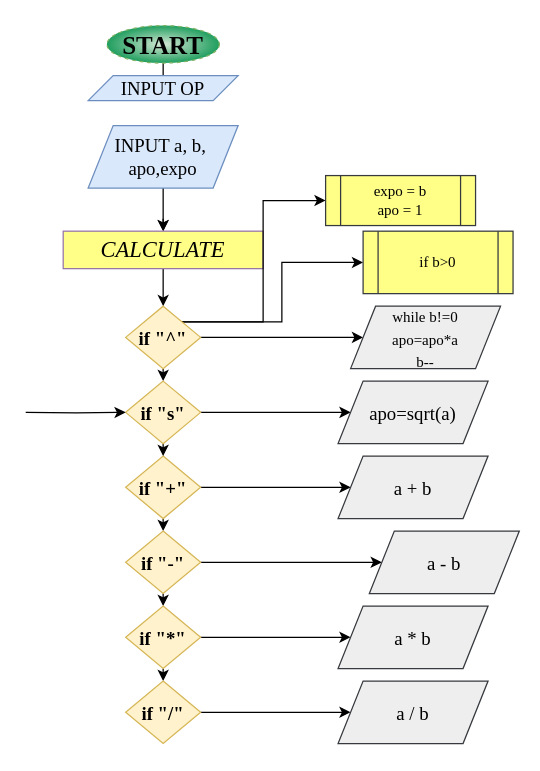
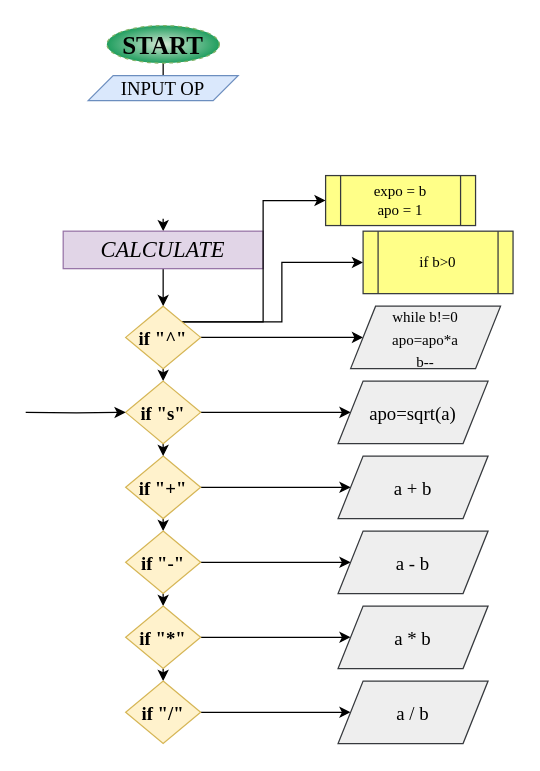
node "INPUT a, b, apo,expo": removed
edge "INPUT a, b, apo,expo" -> "CALCULATE": removed
node "CALCULATE": fillcolor #ffff88 -> #e1d5e7
node "a - b": moved (444, 563) -> (413, 563)
